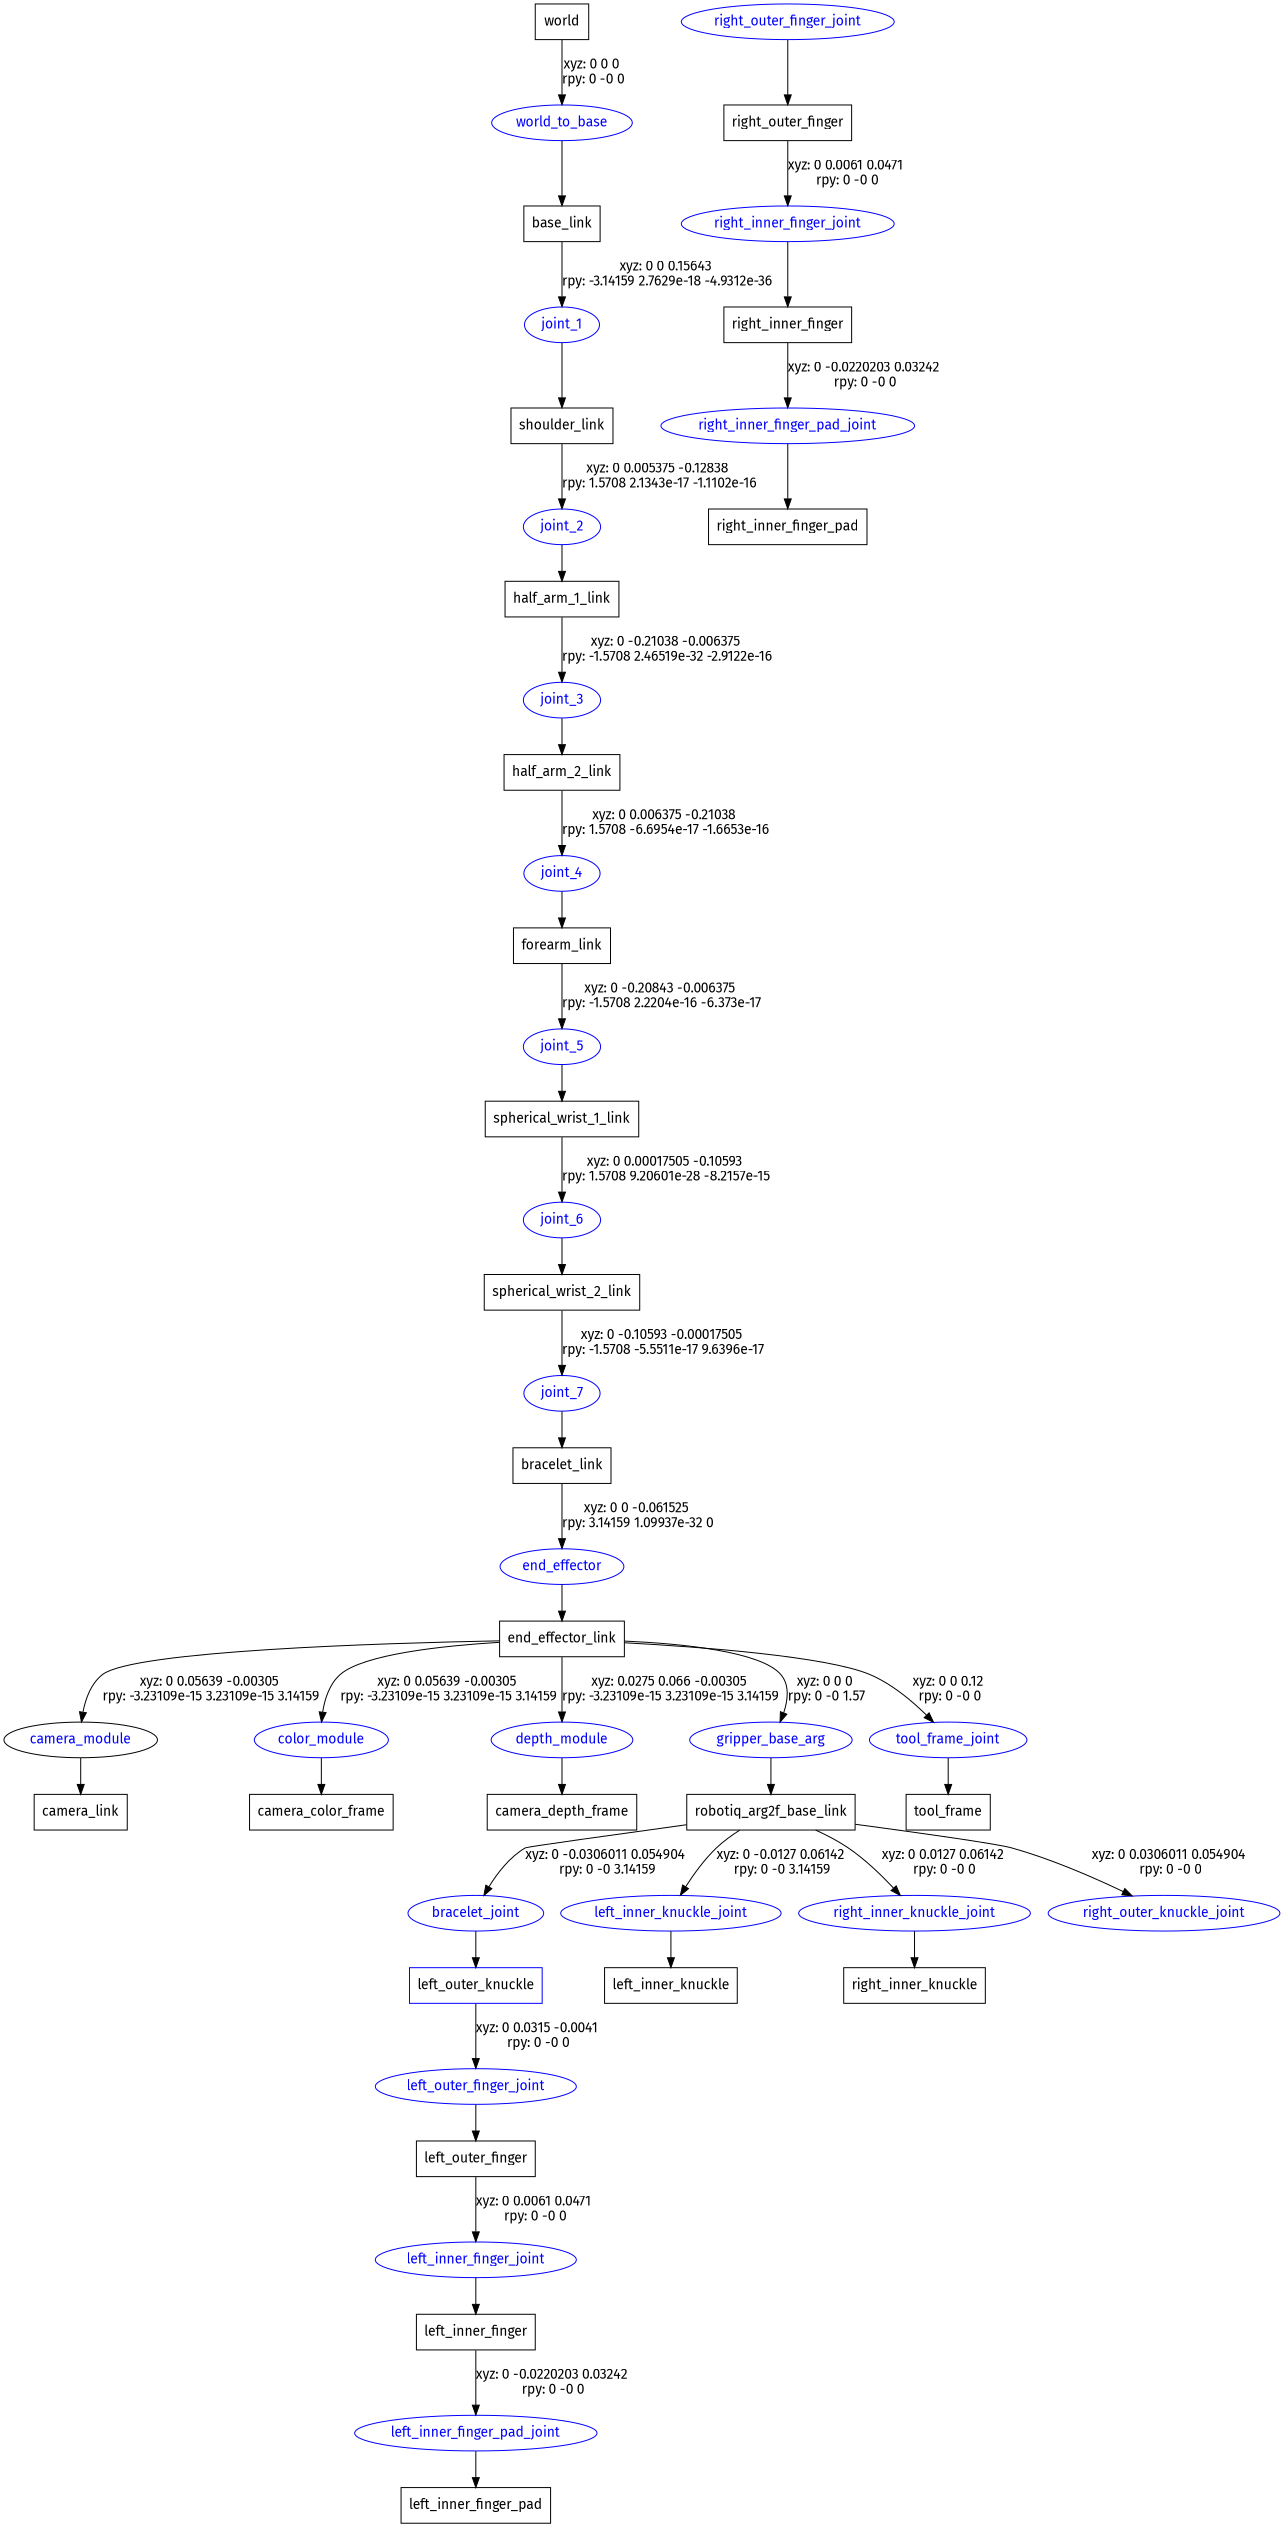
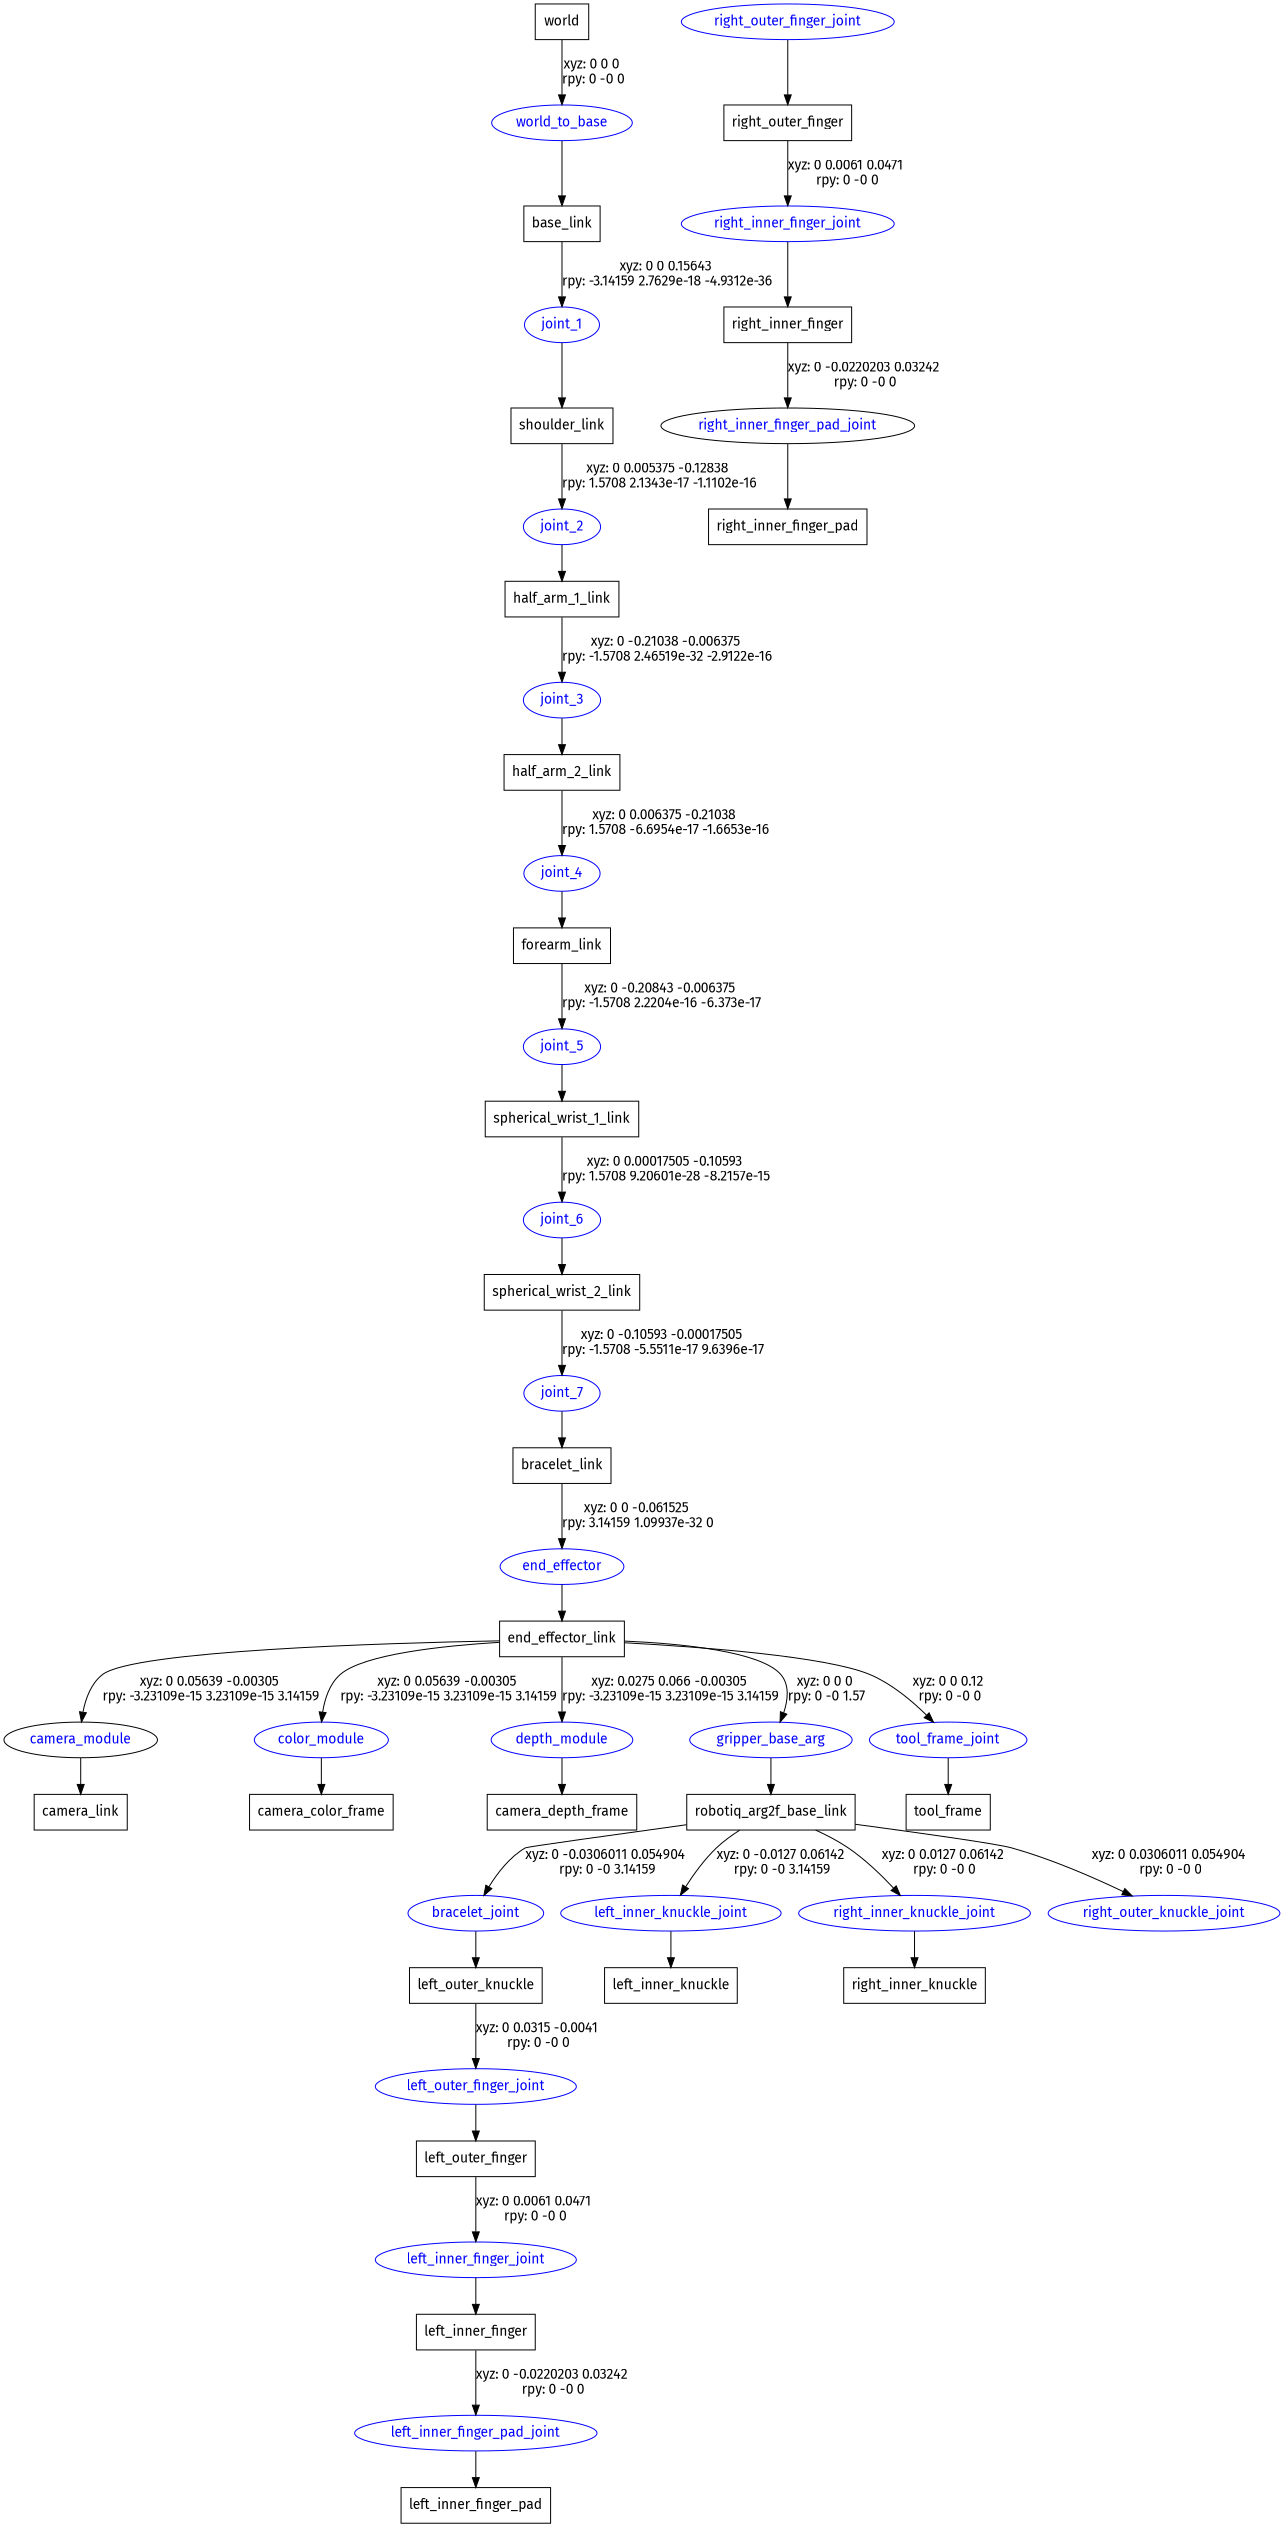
node "right_inner_finger_pad_joint": color blue -> black
node "left_outer_knuckle": color blue -> black
